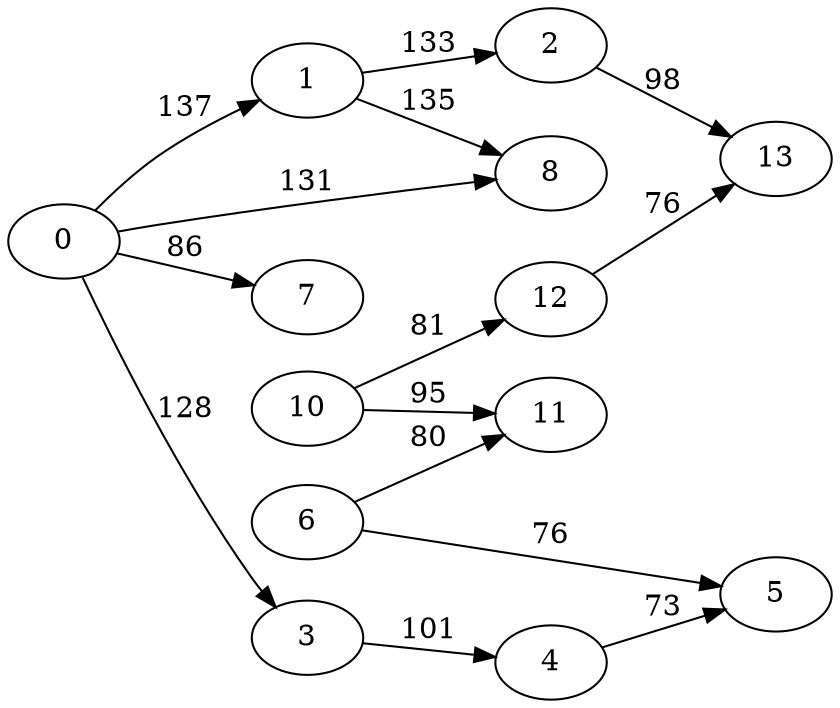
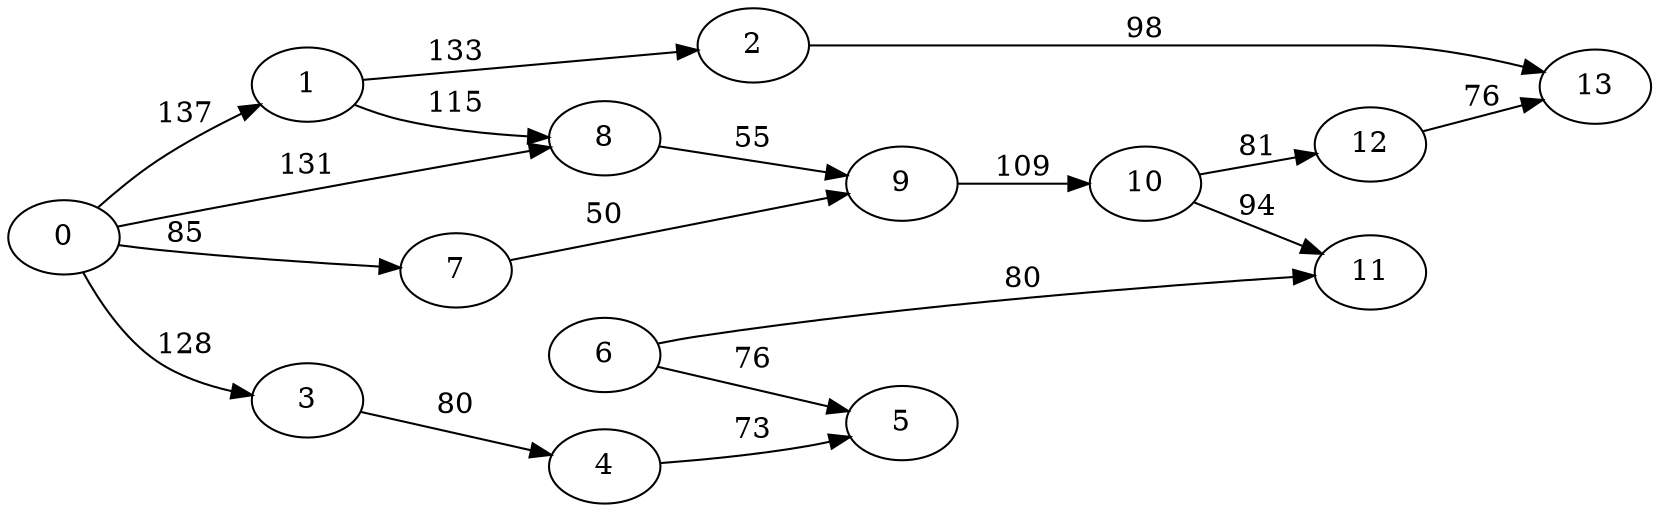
edge "1" -> "8": label "135" -> "115"
node "9": added
edge "0" -> "7": label "86" -> "85"
edge "10" -> "11": label "95" -> "94"
edge "3" -> "4": label "101" -> "80"
